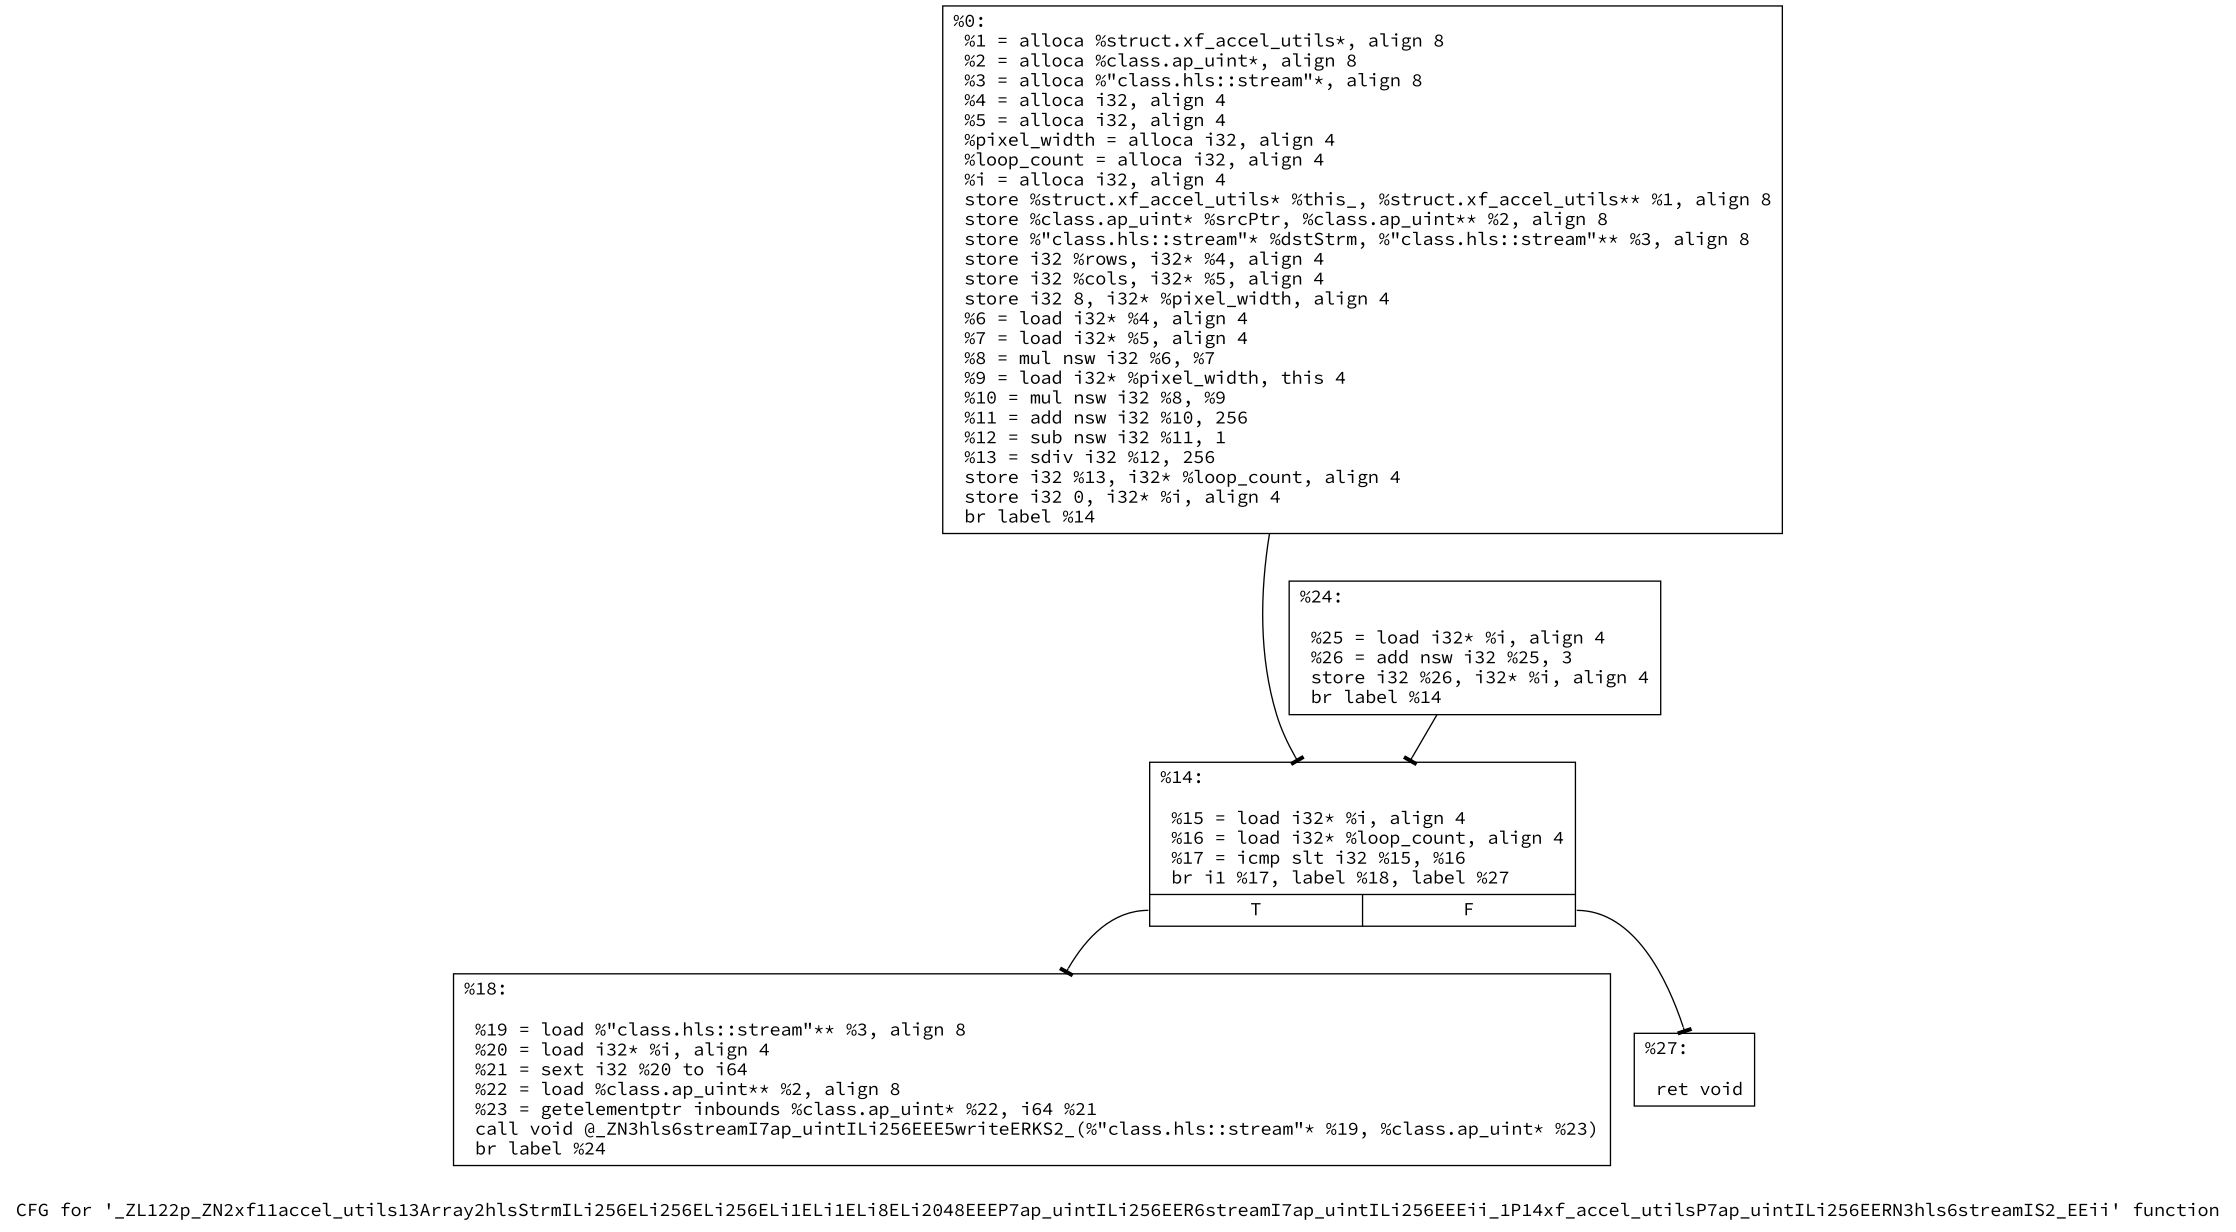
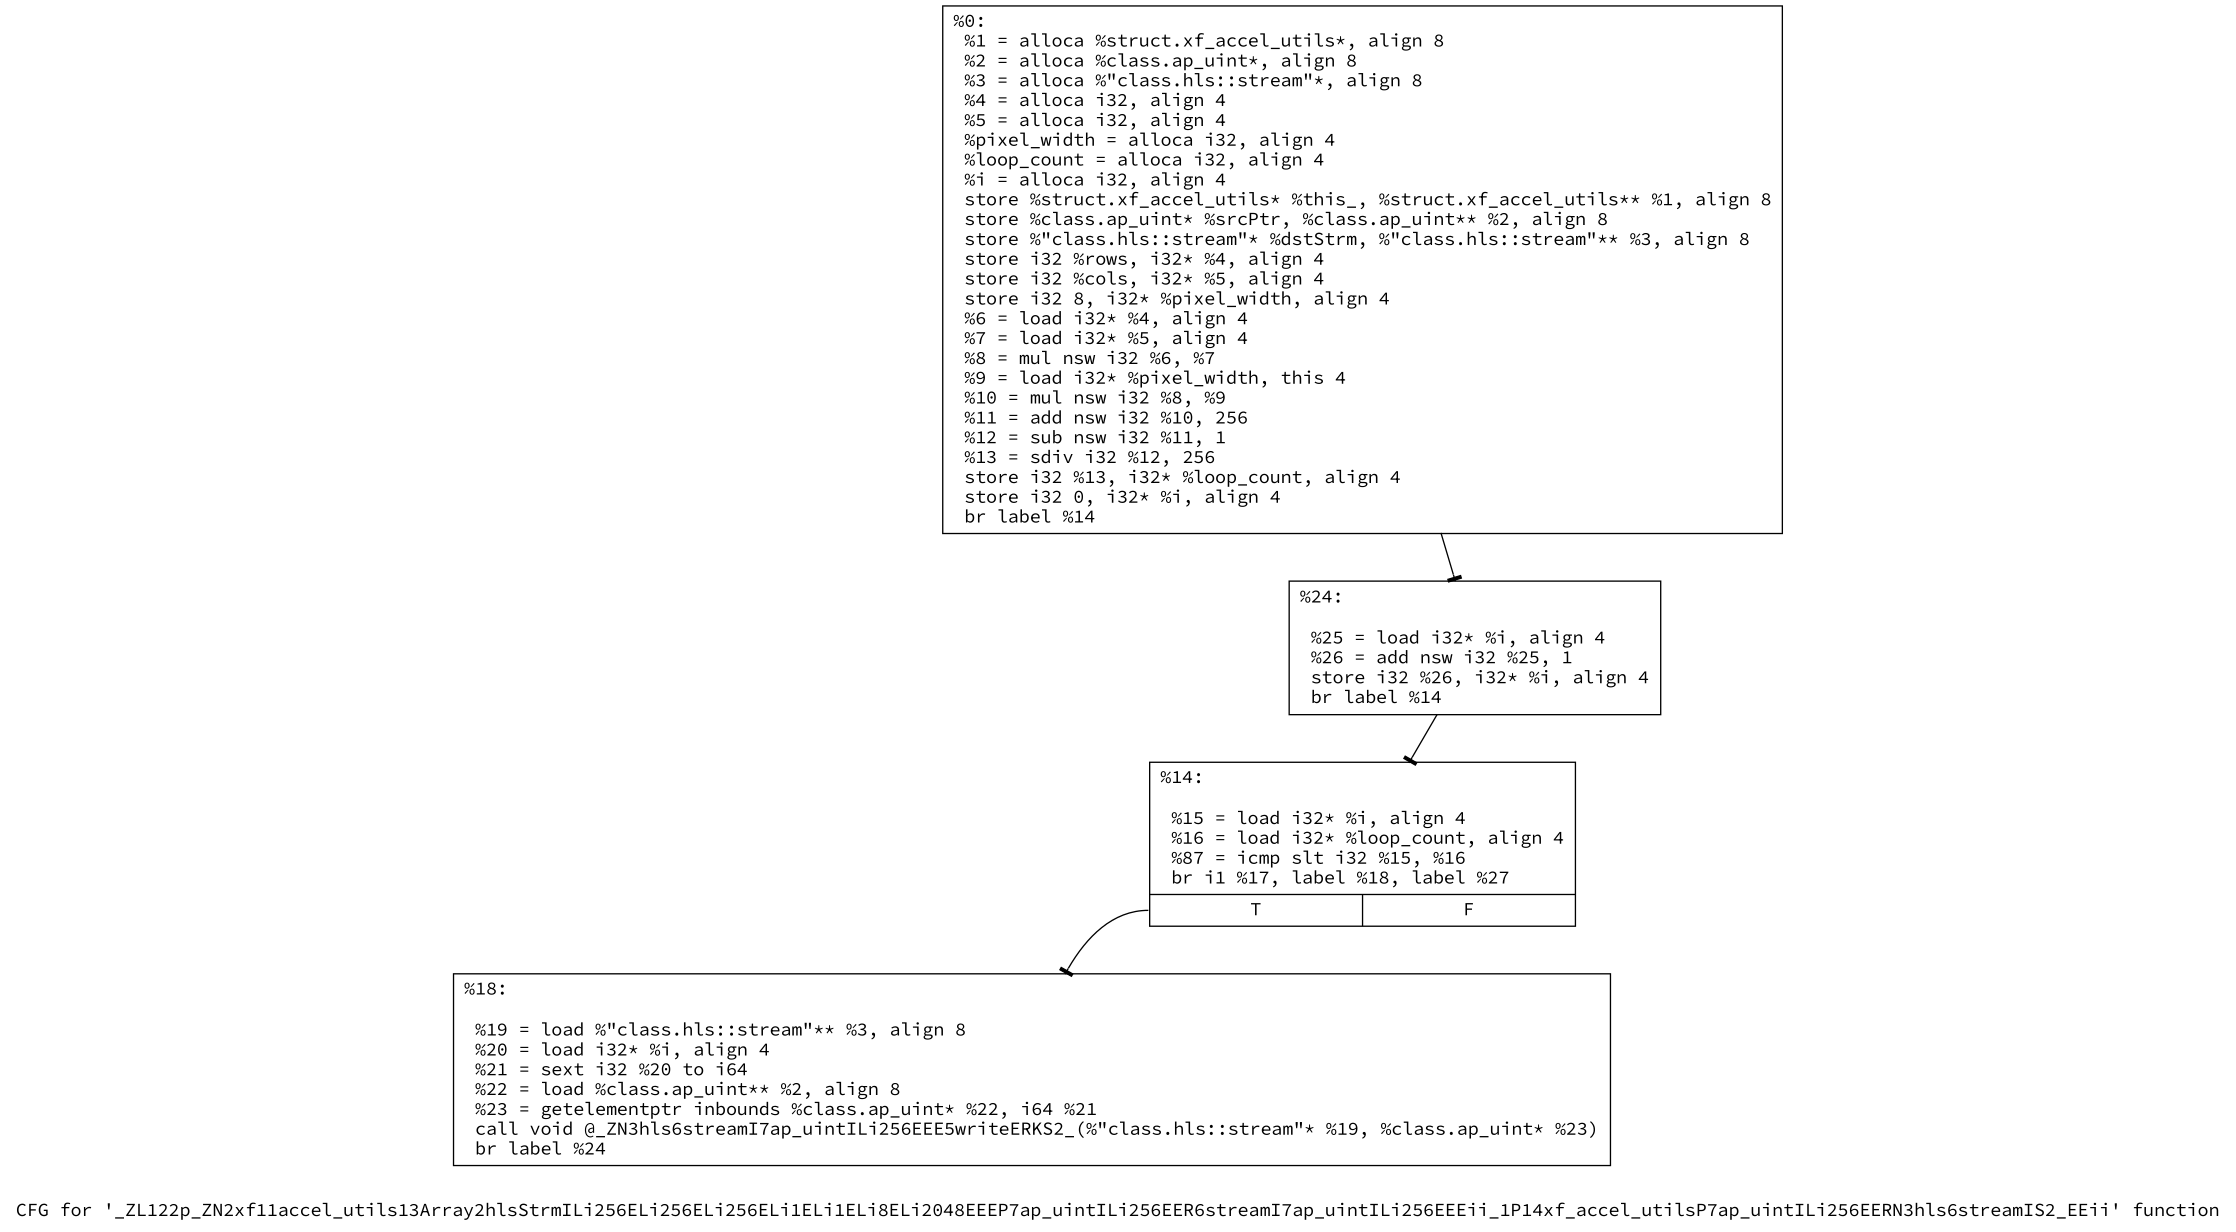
edge "%0:" -> "%14:": now "%0:" -> "%24:"
node "%24:": text "%26 = add nsw i32 %25, 3" -> "%26 = add nsw i32 %25, 1"
node "%14:": text "%17 = icmp slt i32 %15, %16" -> "%87 = icmp slt i32 %15, %16"
node "%27:": removed
